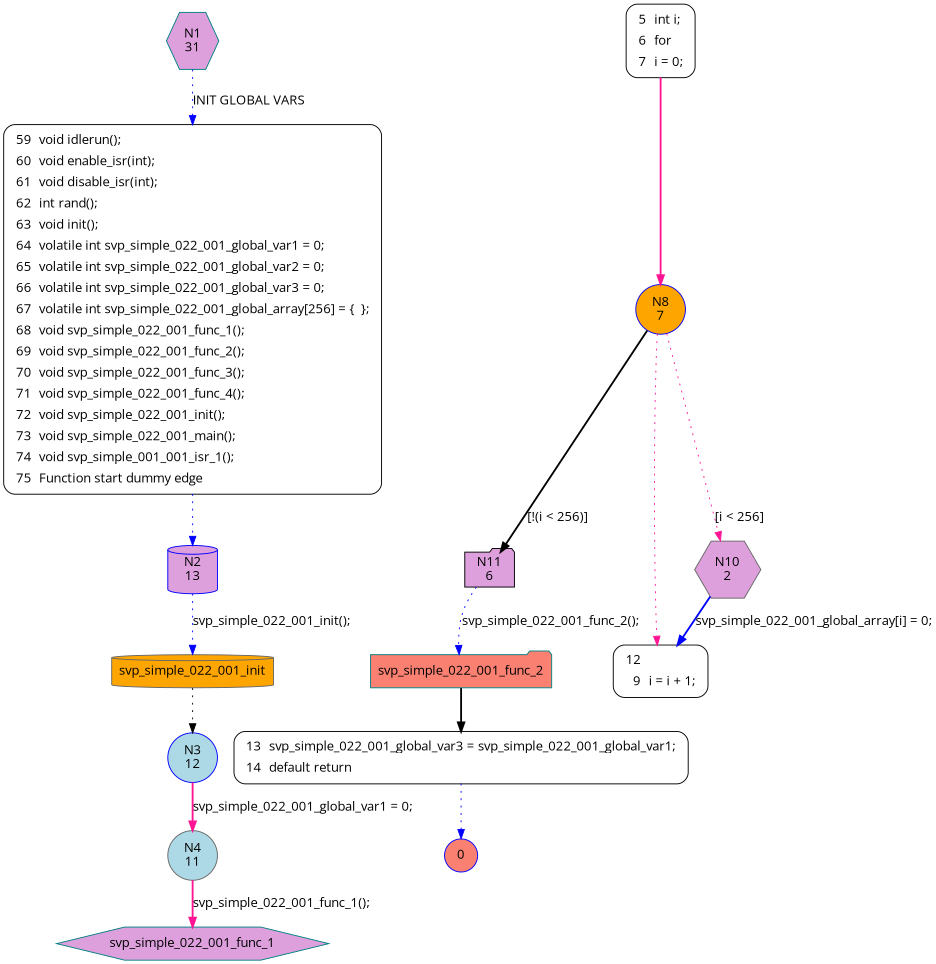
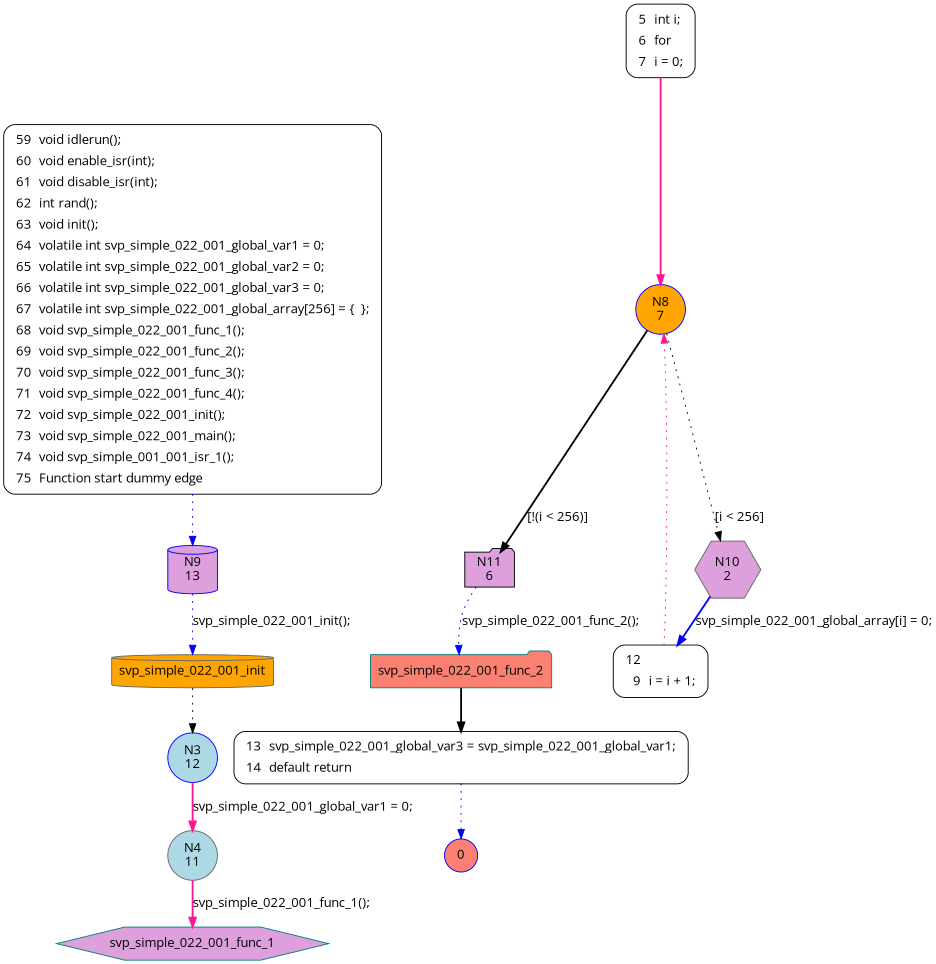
node "N1 31": removed
edge "N8 7" -> "N10 2": color deeppink -> black
edge "N8 7" -> "12": reversed
node "N2 13": label "N2 13" -> "N9 13"
